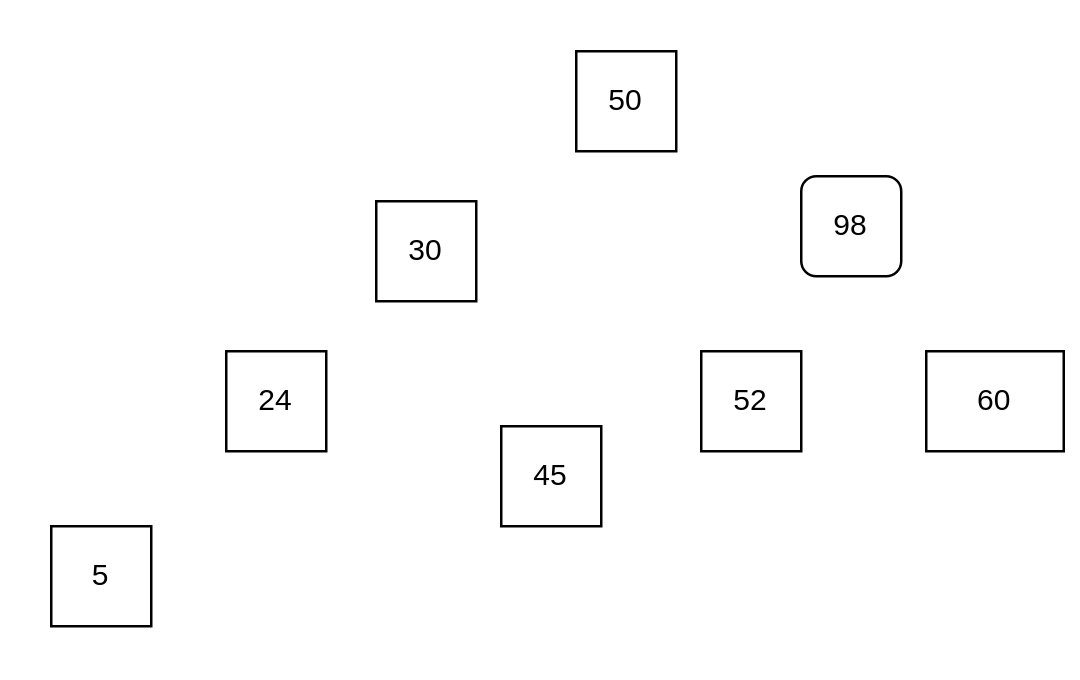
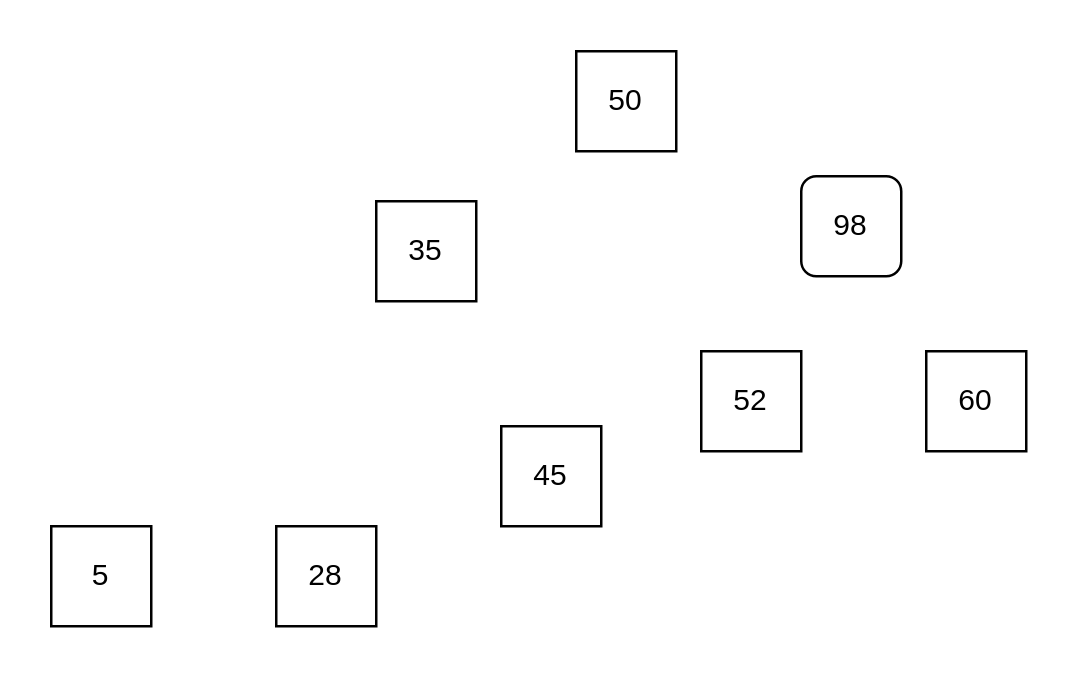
node "30": label "30" -> "35"
node "24": removed
node "60": size 138x100 -> 100x100
node "28": added
